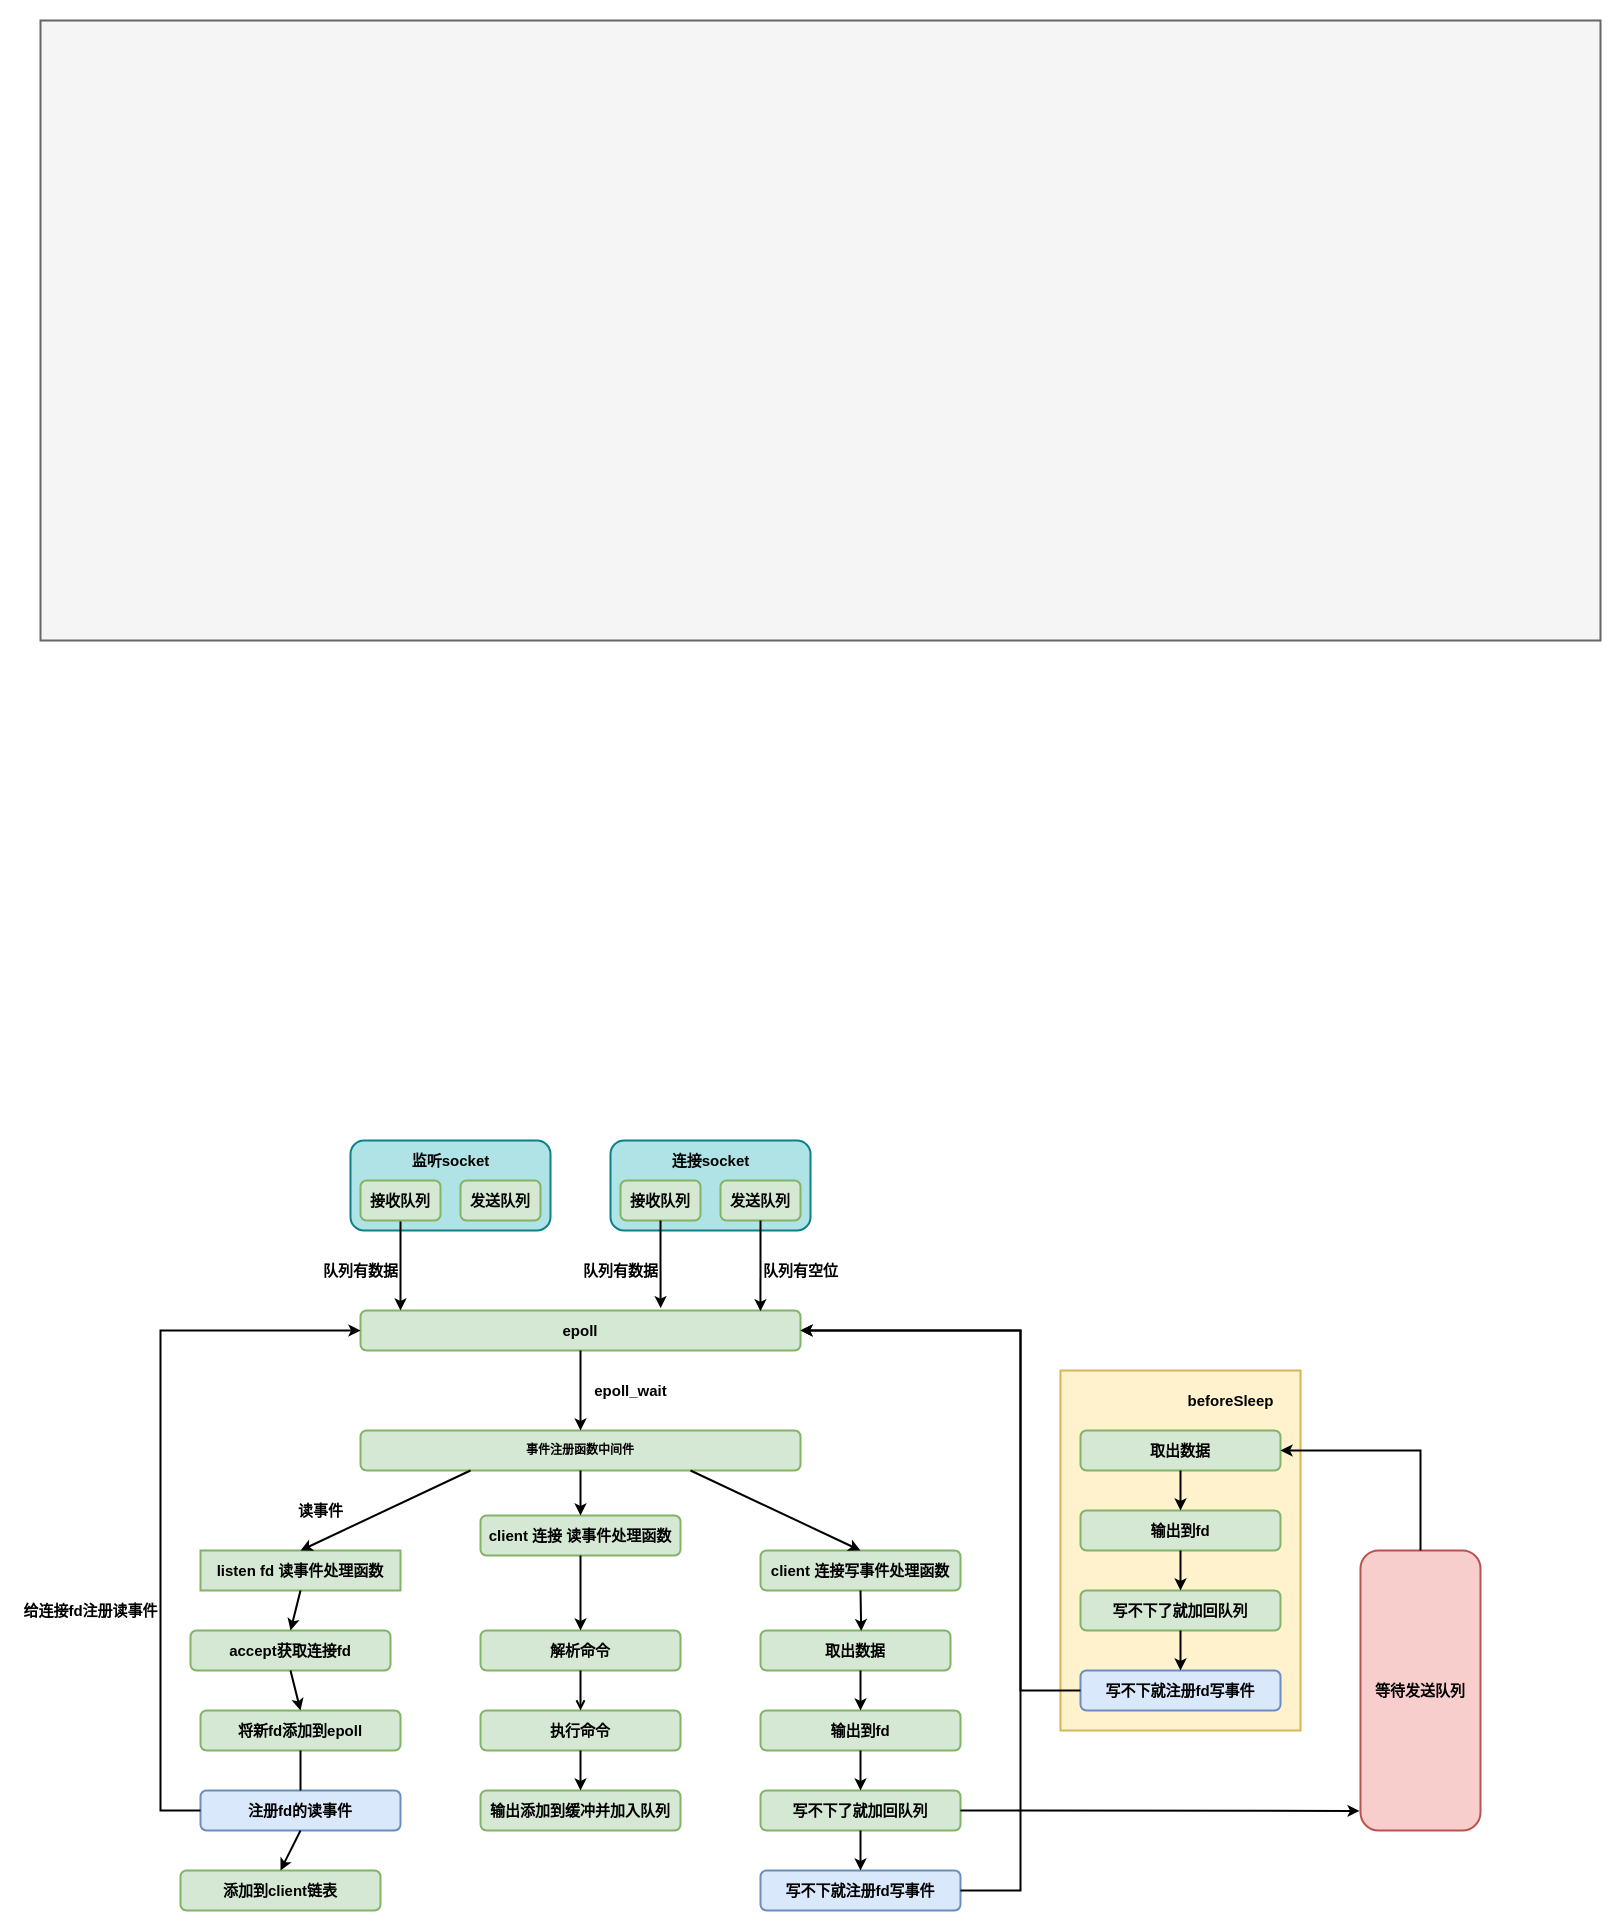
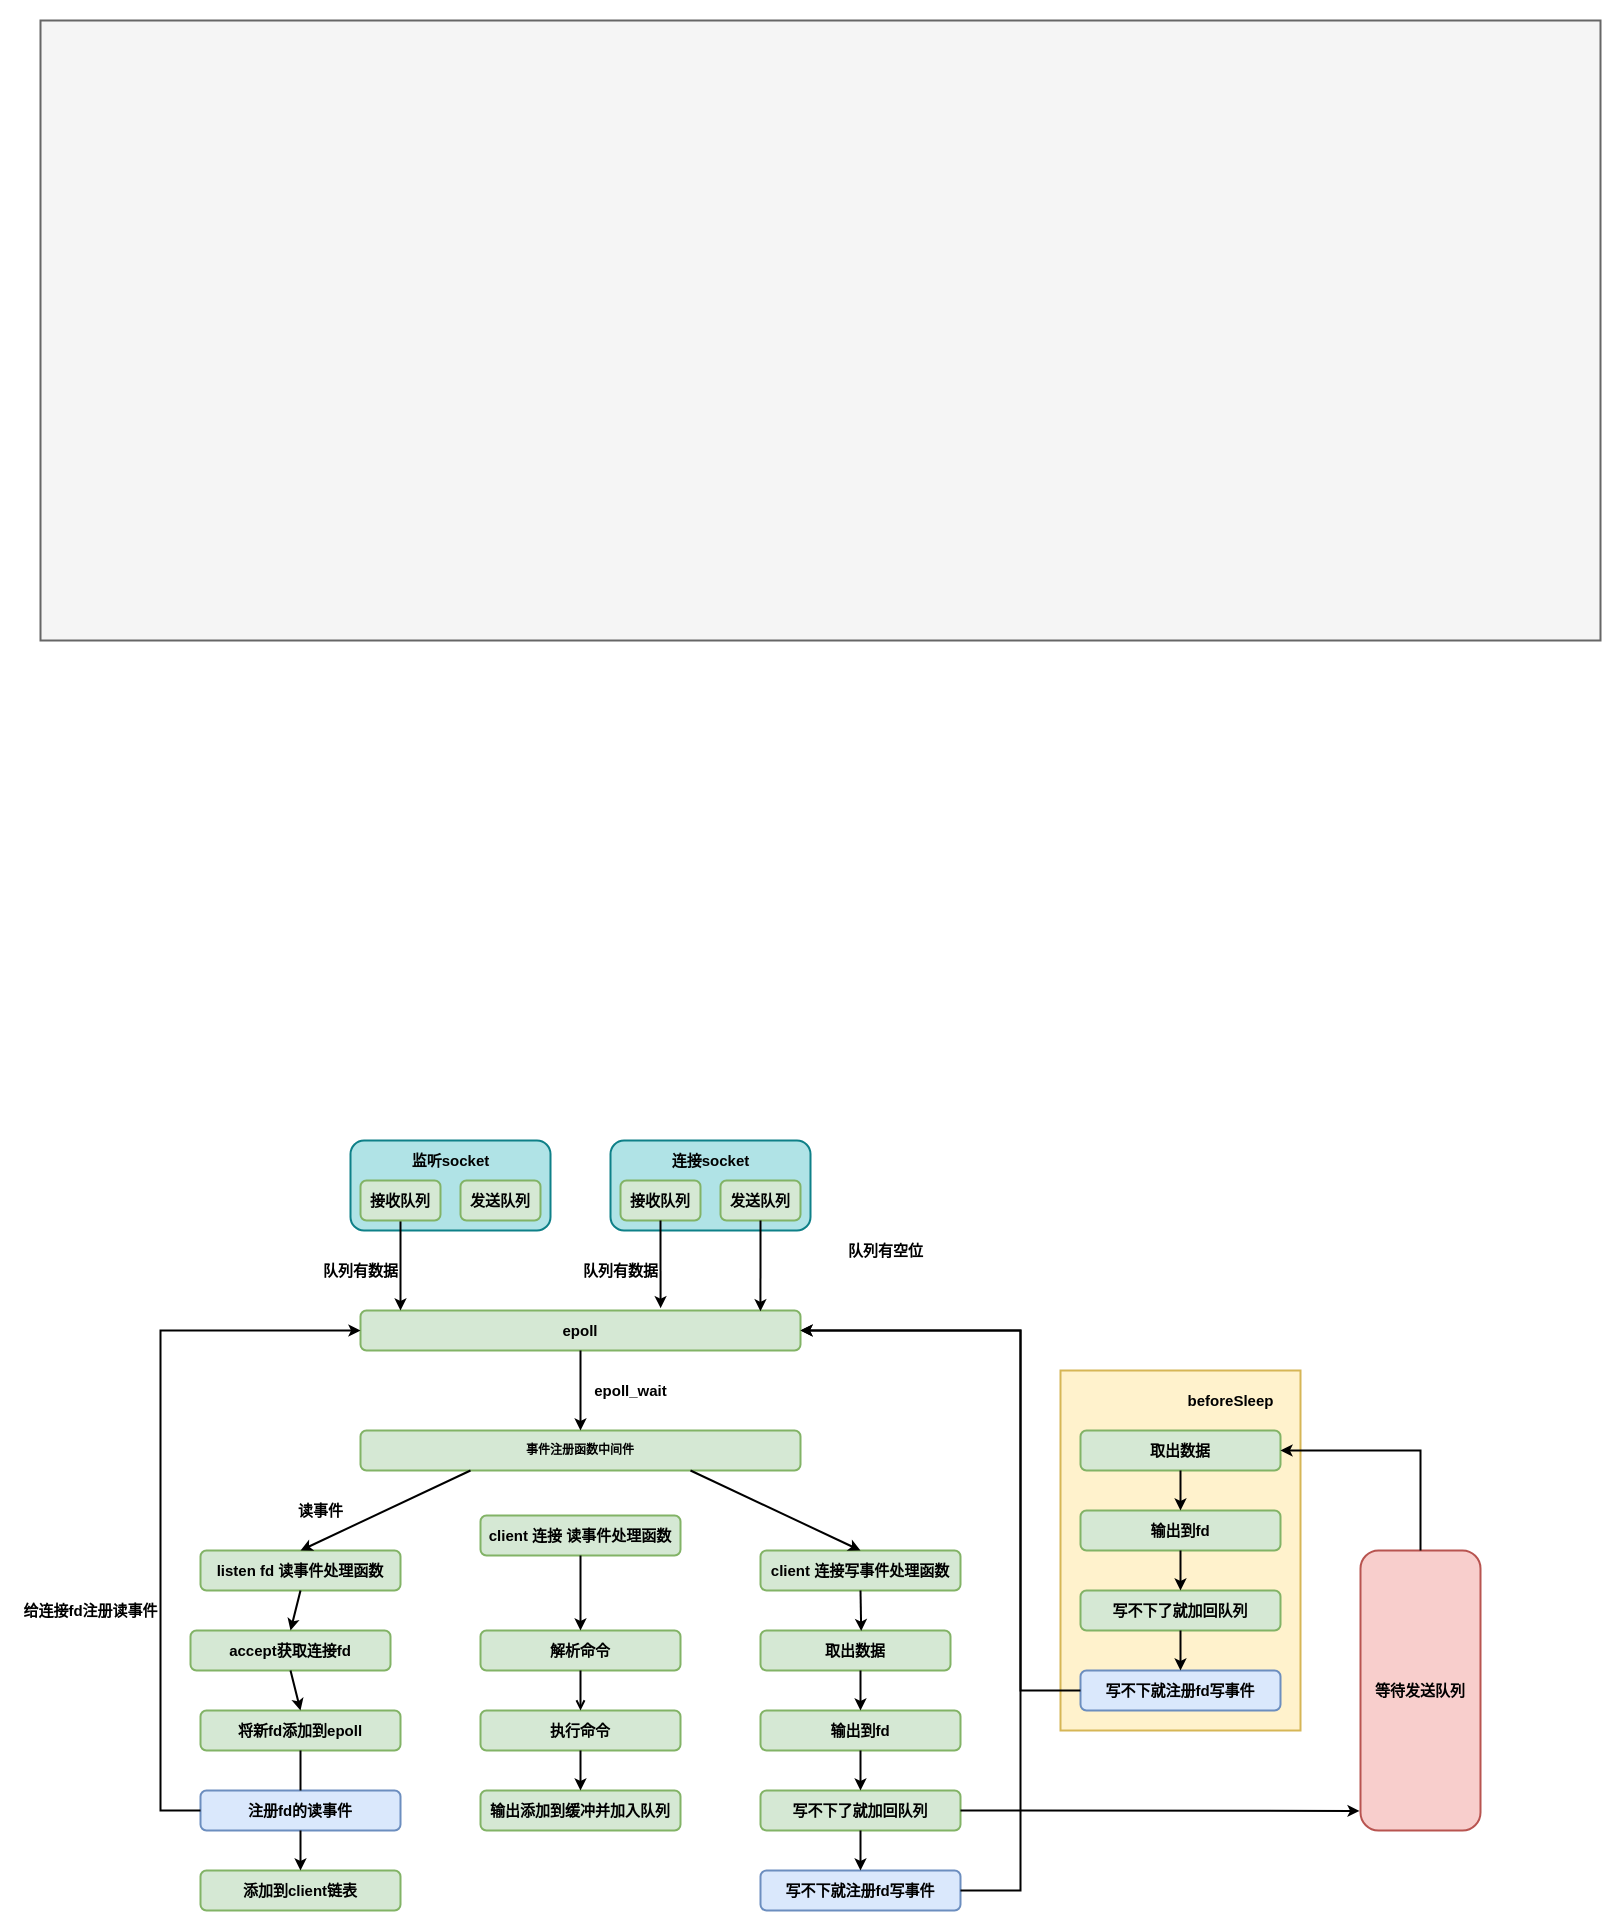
node "队列有空位": moved (801, 1271) -> (886, 1251)
edge "事件注册函数中间件" -> "client 连接 读事件处理函数": removed
node "listen fd 读事件处理函数": shape rectangle -> rounded rectangle
node "添加到client链表": moved (281, 1891) -> (301, 1891)
